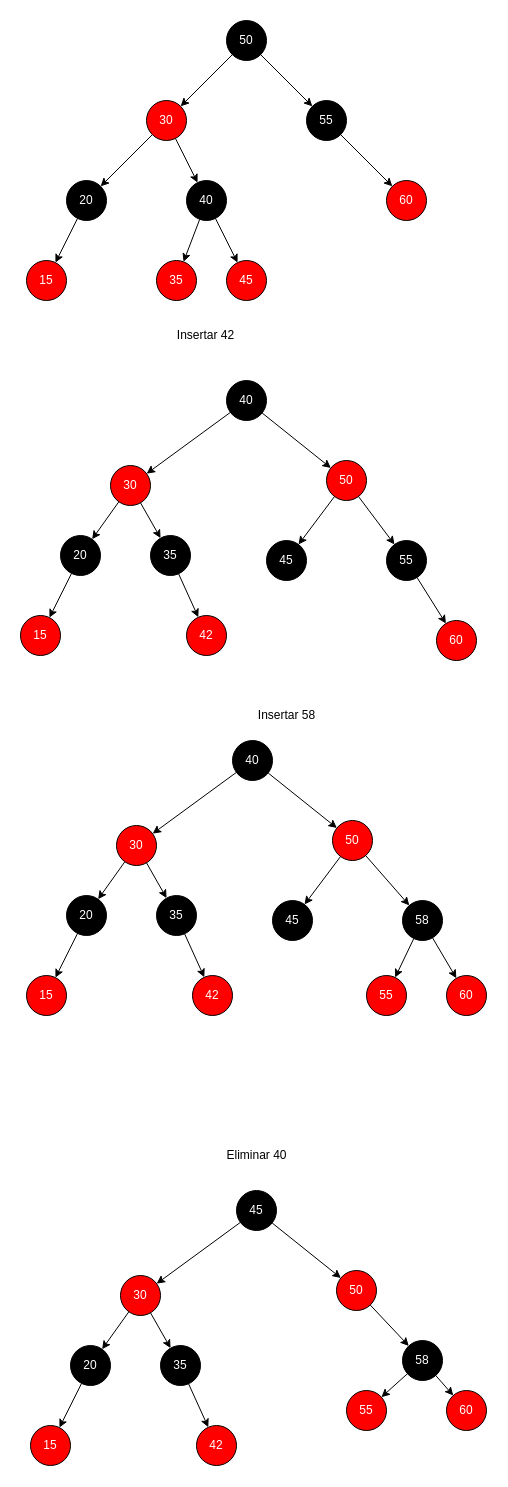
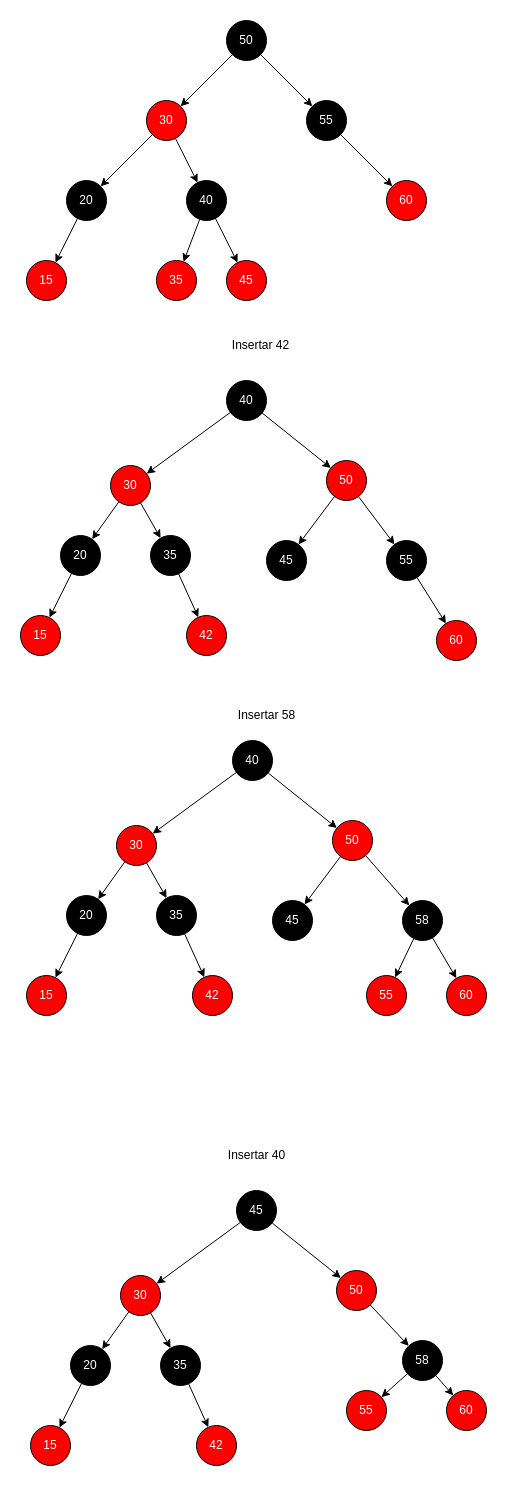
node "Insertar 42": moved (206, 336) -> (261, 346)
node "Insertar 58": moved (287, 716) -> (267, 716)
node "Eliminar 40": label "Eliminar 40" -> "Insertar 40"
